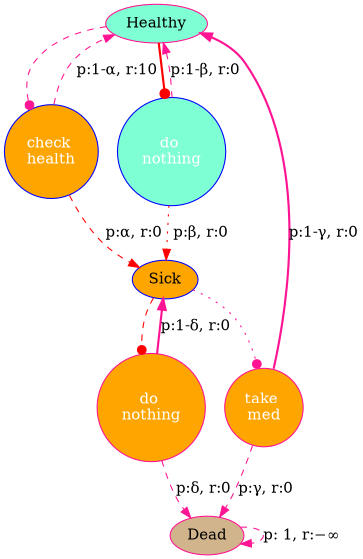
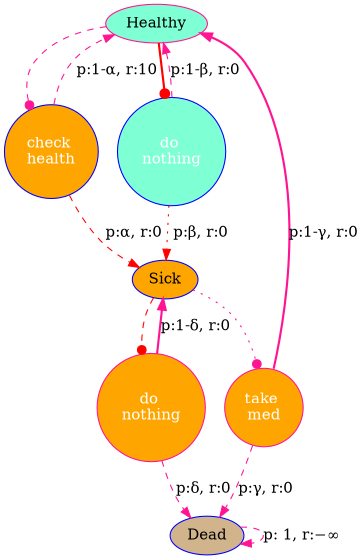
node "Dead": color deeppink -> blue
